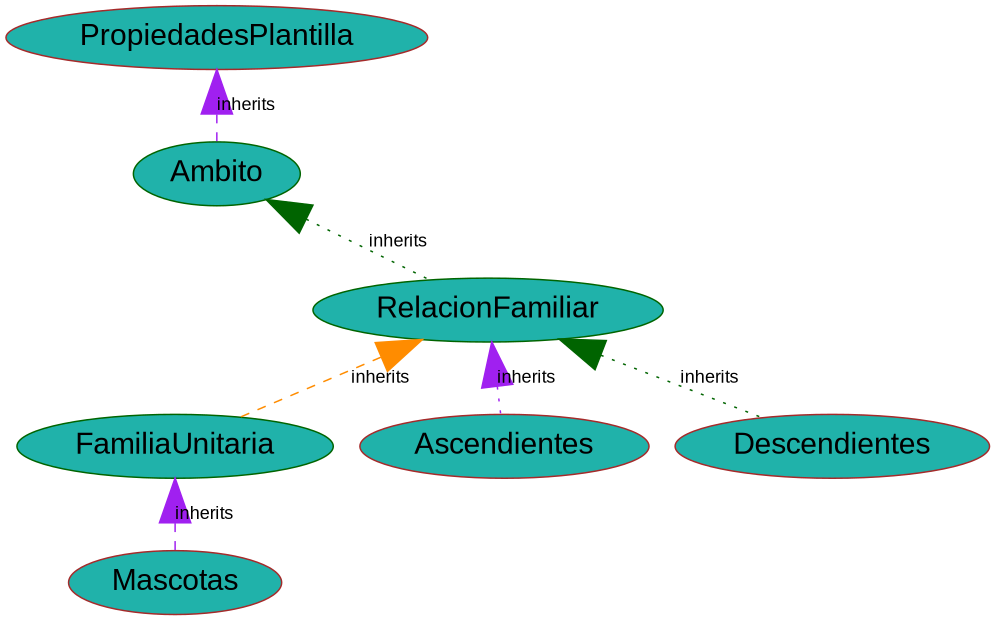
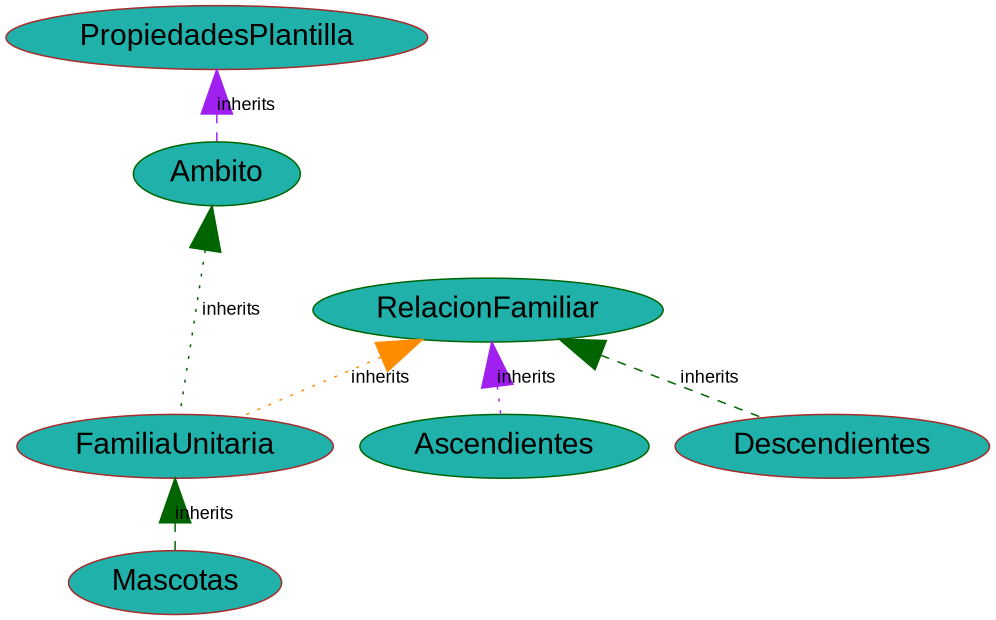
edge "Ambito" -- "RelacionFamiliar": now "Ambito" -- "FamiliaUnitaria"
edge "RelacionFamiliar" -- "FamiliaUnitaria": style dashed -> dotted
edge "RelacionFamiliar" -- "Descendientes": style dotted -> dashed
node "FamiliaUnitaria": color darkgreen -> brown
node "Ascendientes": color brown -> darkgreen
edge "FamiliaUnitaria" -- "Mascotas": color purple -> darkgreen
